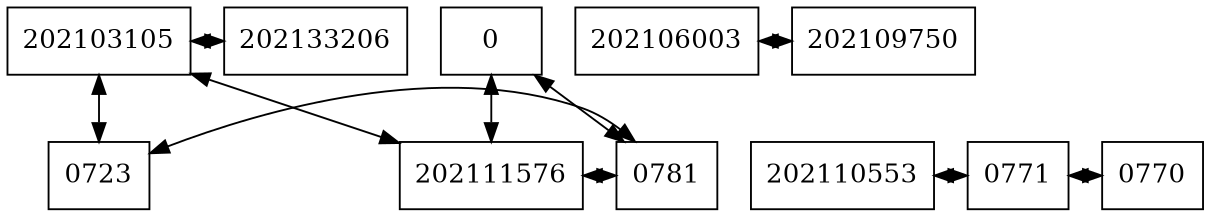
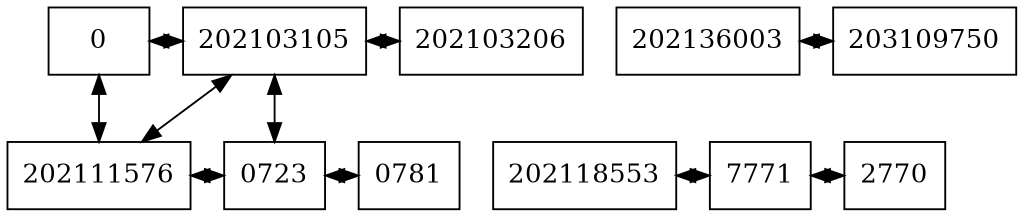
node "202133206": label "202133206" -> "202103206"
node "202106003": label "202106003" -> "202136003"
node "202109750": label "202109750" -> "203109750"
edge "0" -- "0781": now "0" -- "202103105"
edge "202111576" -- "0781": now "202111576" -- "0723"
node "202110553": label "202110553" -> "202118553"
node "0771": label "0771" -> "7771"
node "0770": label "0770" -> "2770"
